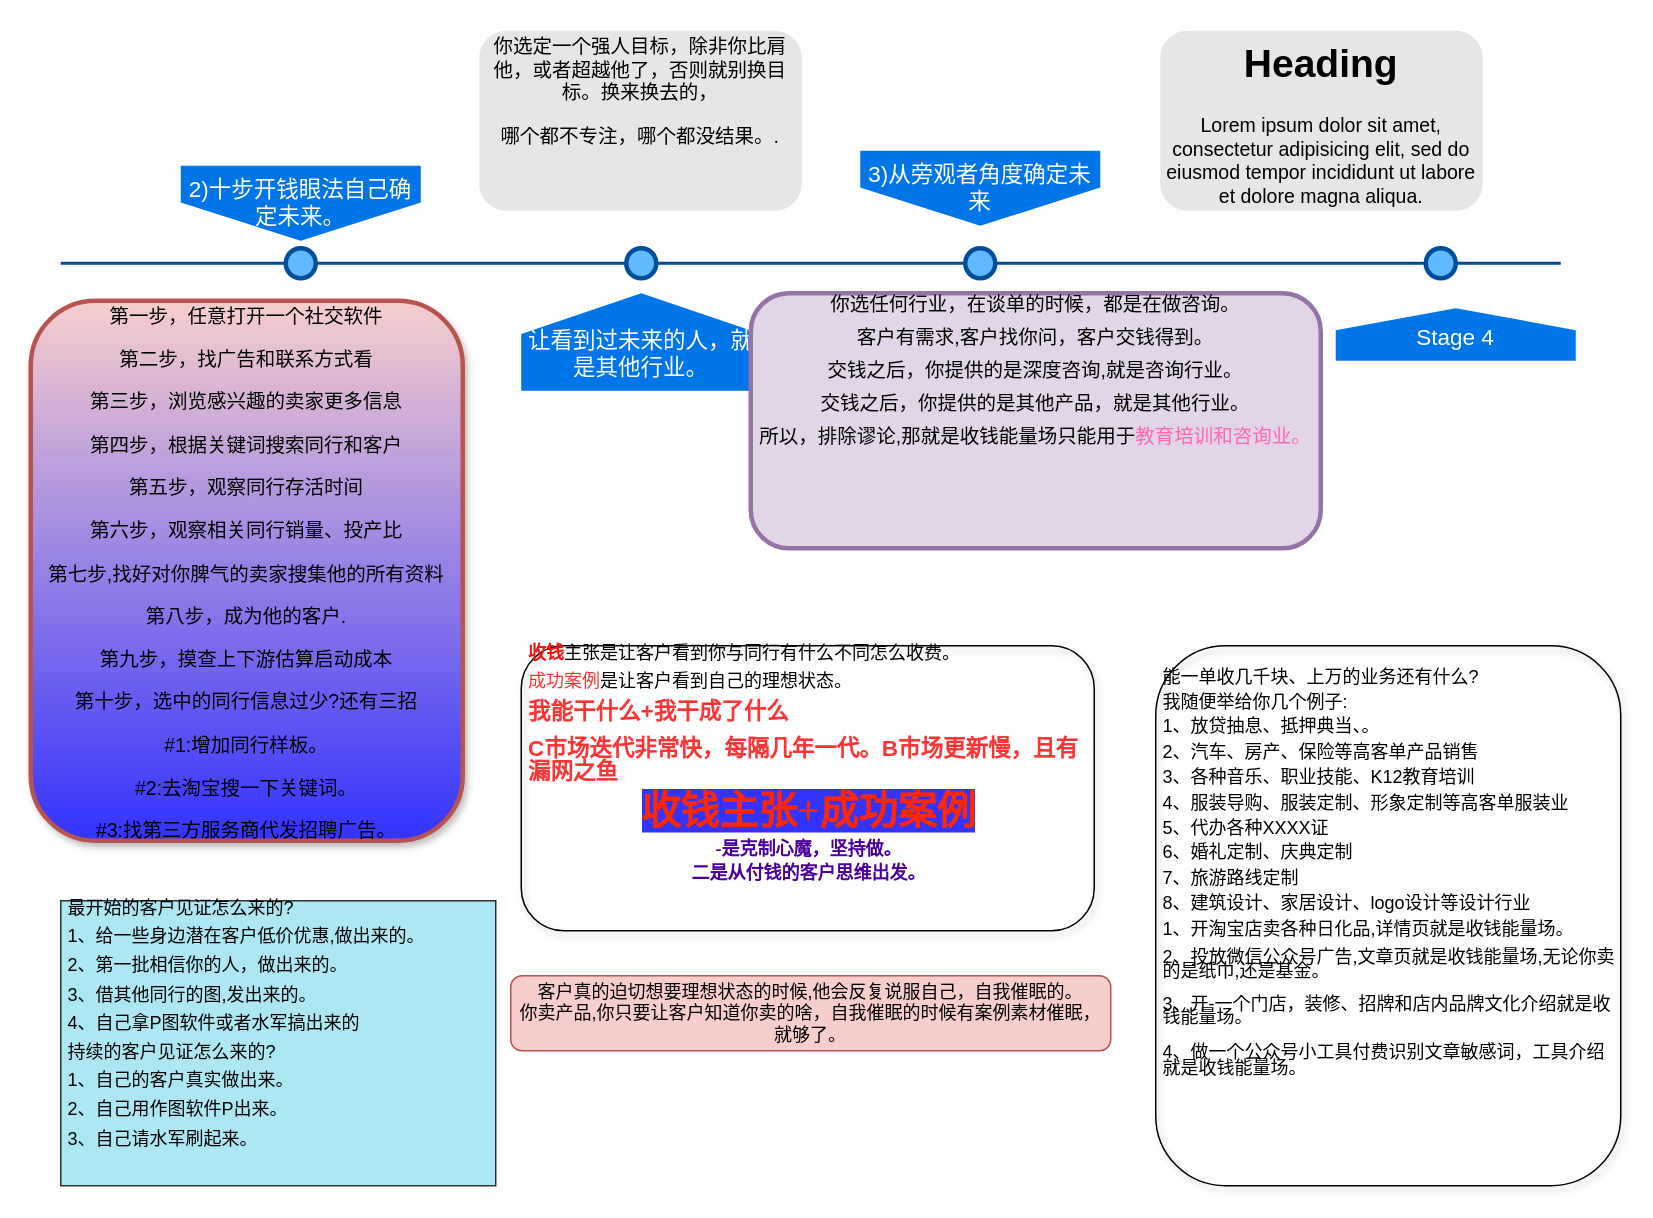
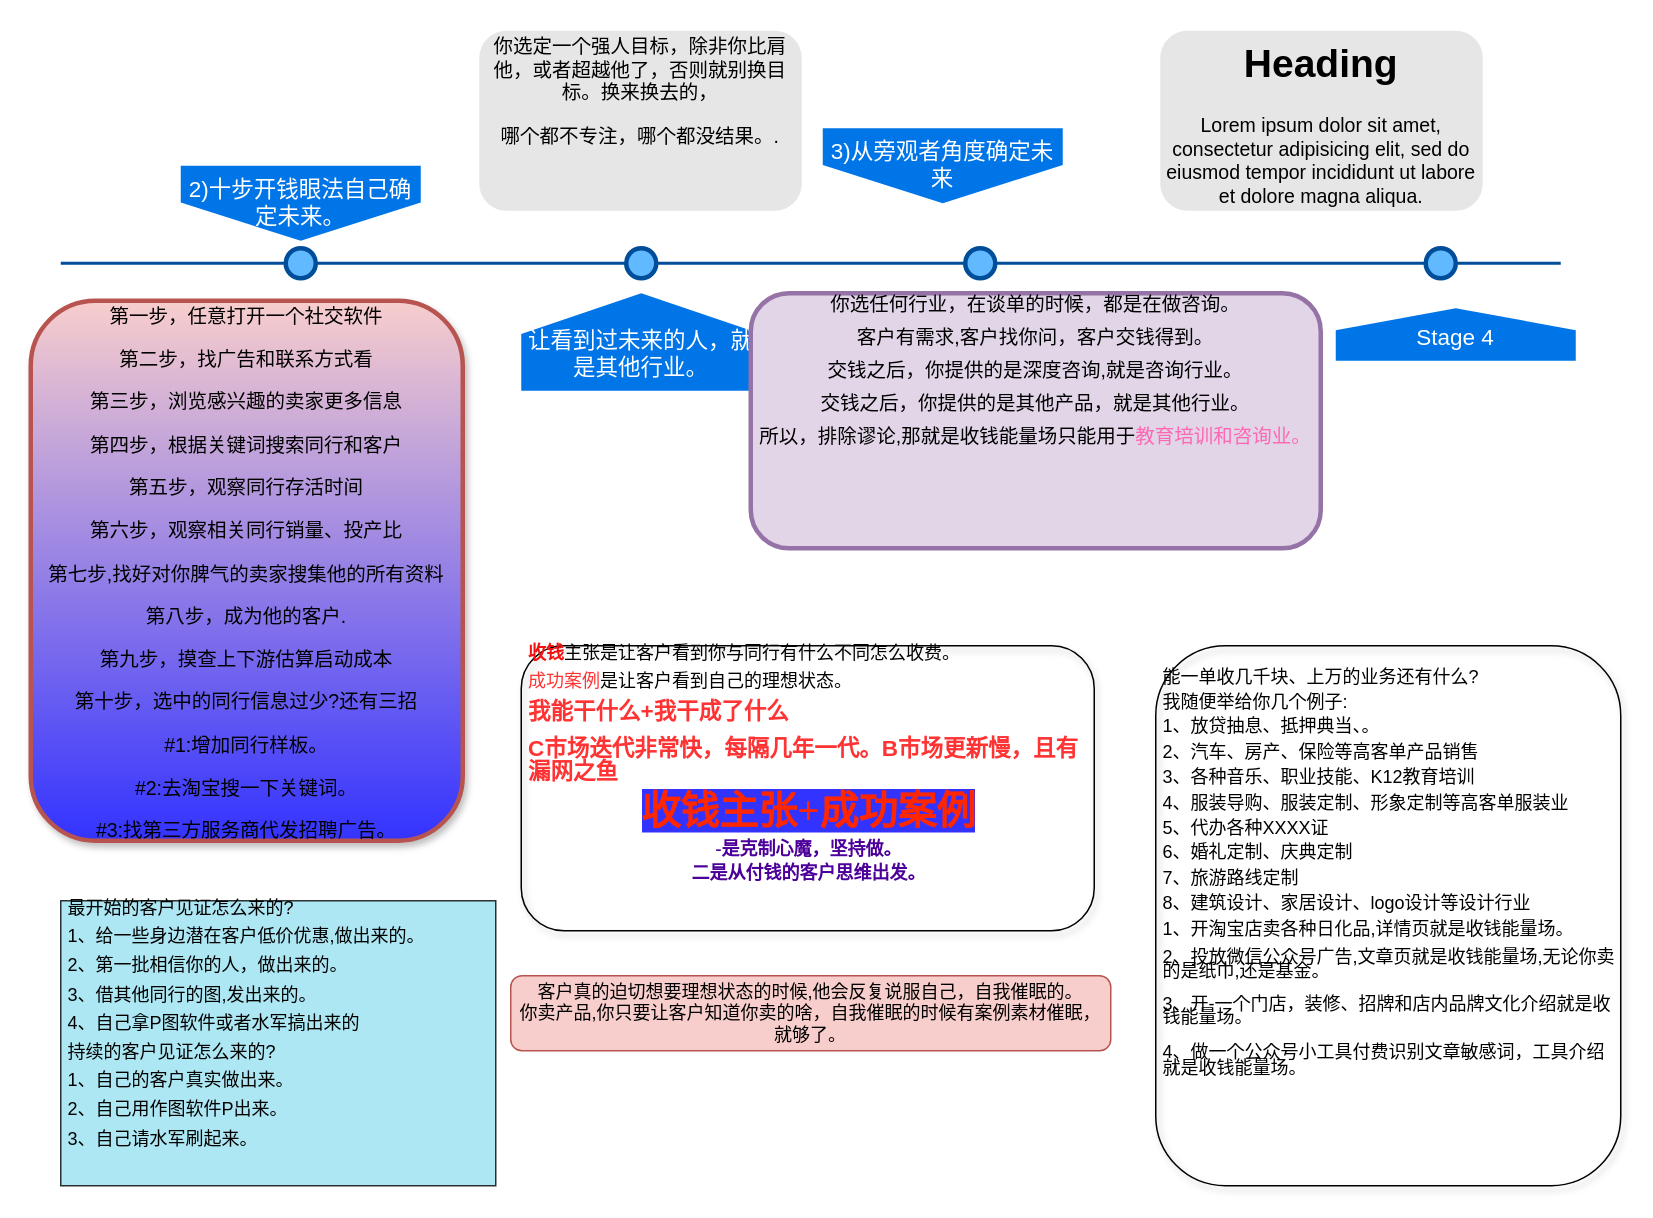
node "3)从旁观者角度确定未来": moved (980, 188) -> (943, 166)
